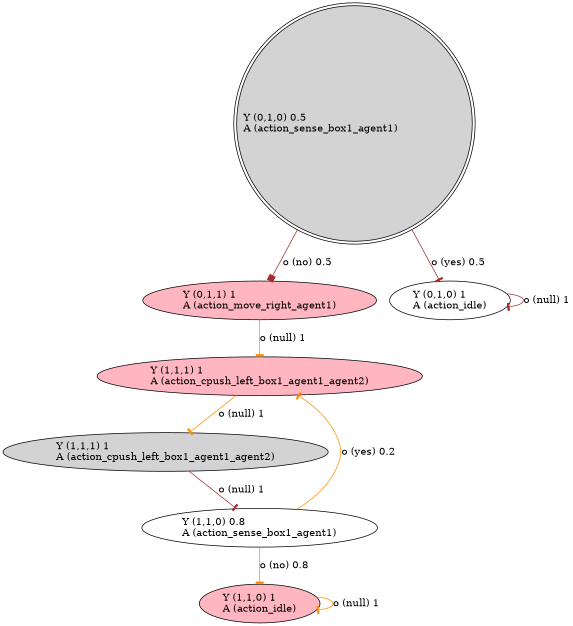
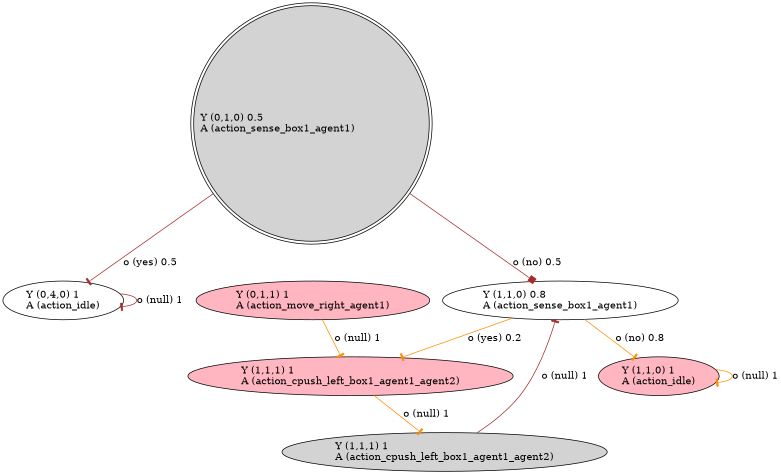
edge "Y (0,1,0) 0.5 A (action_sense_box1_agent1)" -> "Y (0,1,1) 1 A (action_move_right_agent1)": now "Y (0,1,0) 0.5 A (action_sense_box1_agent1)" -> "Y (1,1,0) 0.8 A (action_sense_box1_agent1)"
node "Y (0,1,0) 1 A (action_idle)": label "Y (0,1,0) 1 A (action_idle)" -> "Y (0,4,0) 1 A (action_idle)"
